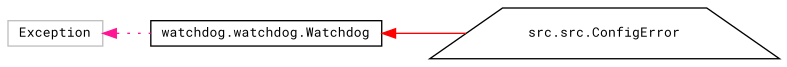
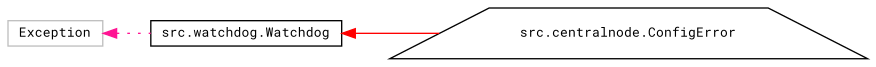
node "watchdog.watchdog.Watchdog": label "watchdog.watchdog.Watchdog" -> "src.watchdog.Watchdog"
node "src.src.ConfigError": label "src.src.ConfigError" -> "src.centralnode.ConfigError"
